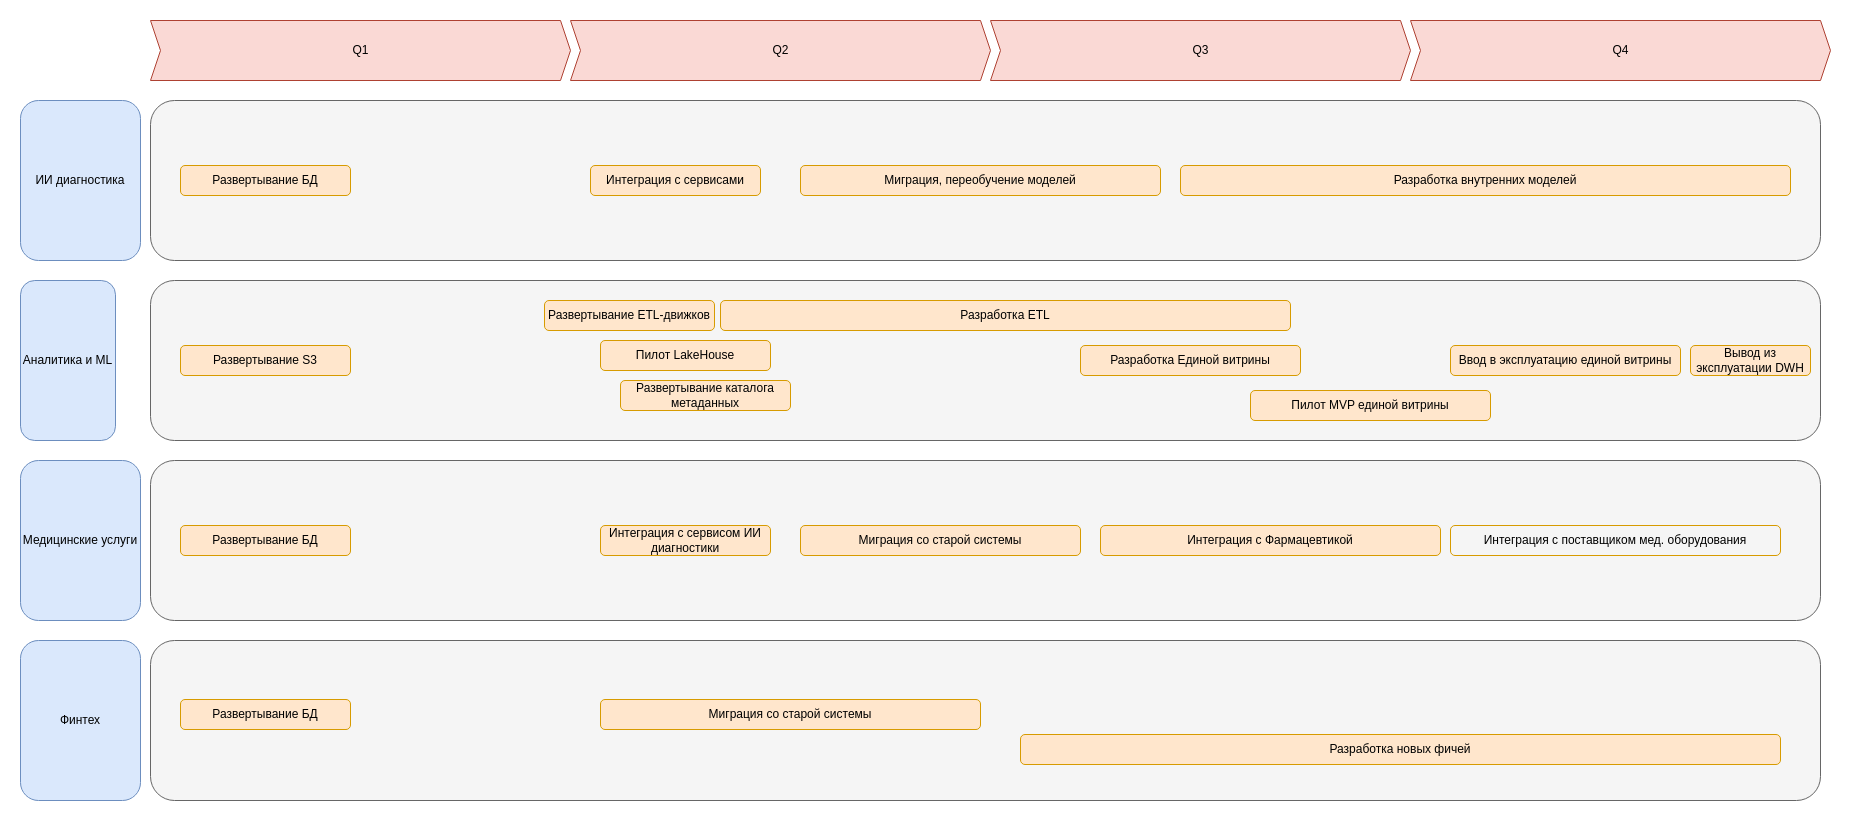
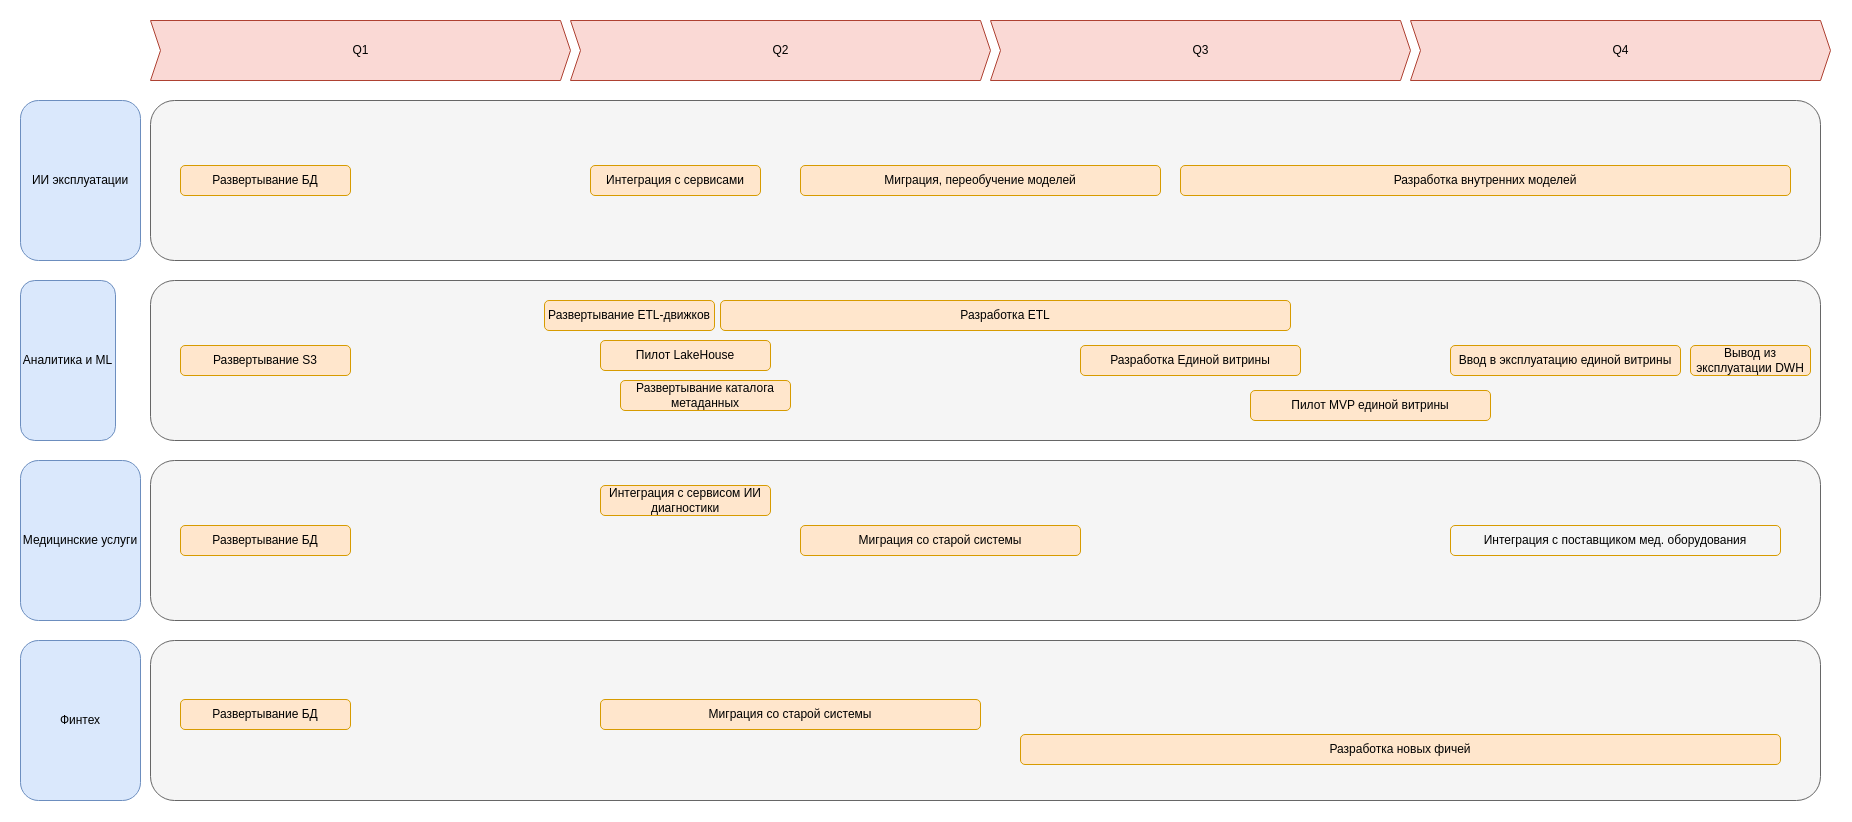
node "ИИ диагностика": label "ИИ диагностика" -> "ИИ эксплуатации"
node "Интеграция с сервисом ИИ диагностики": moved (686, 541) -> (686, 501)
node "Интеграция с Фармацевтикой": removed
